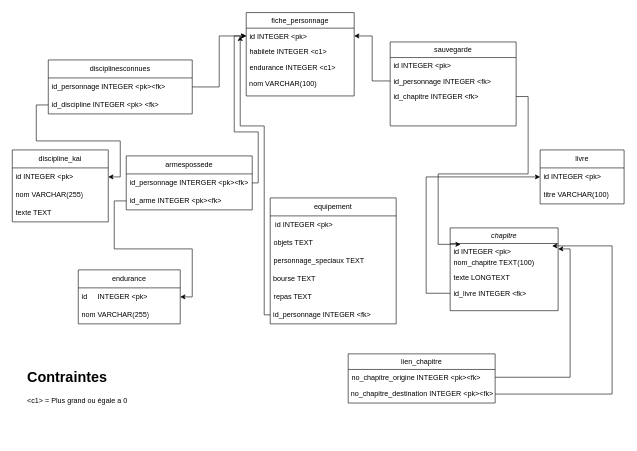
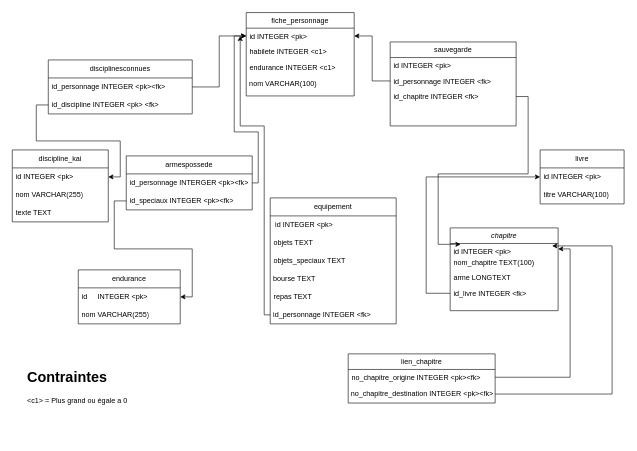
node "id_arme INTEGER <pk><fk>": label "id_arme INTEGER <pk><fk>" -> "id_speciaux INTEGER <pk><fk>"
node "personnage_speciaux TEXT": label "personnage_speciaux TEXT" -> "objets_speciaux TEXT"
node "texte LONGTEXT": label "texte LONGTEXT" -> "arme LONGTEXT"
